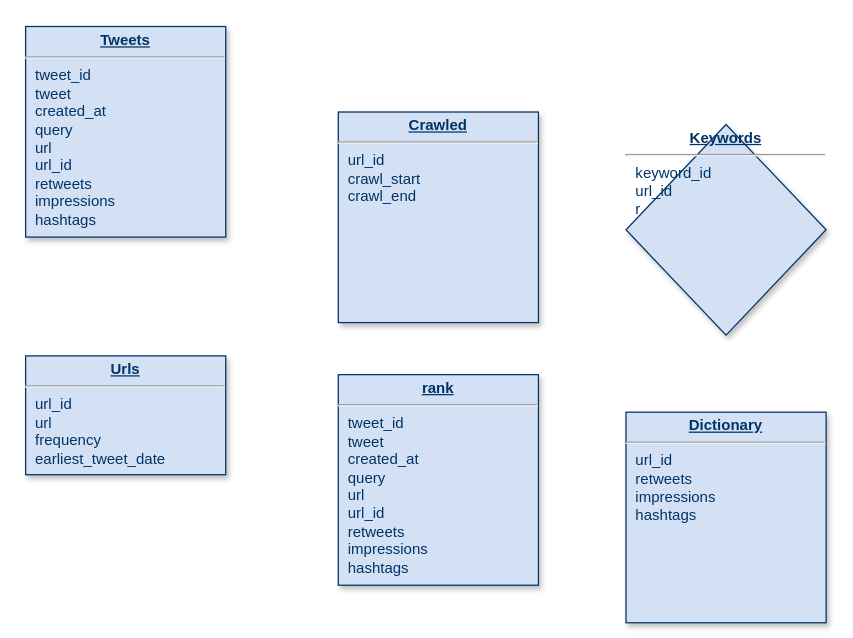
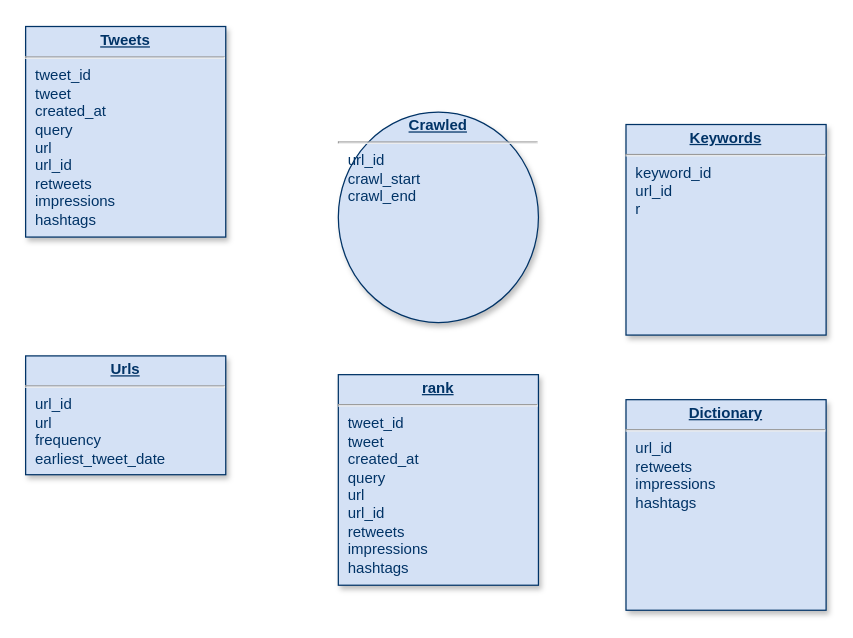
node "Crawled url_id crawl_start crawl_end": shape rectangle -> ellipse
node "Keywords keyword_id url_id r": shape diamond -> rectangle
node "Dictionary url_id retweets impressions hashtags": moved (726, 517) -> (726, 505)
